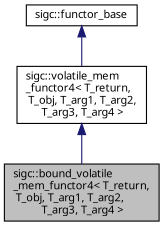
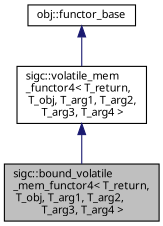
node "sigc::functor_base": label "sigc::functor_base" -> "obj::functor_base"
